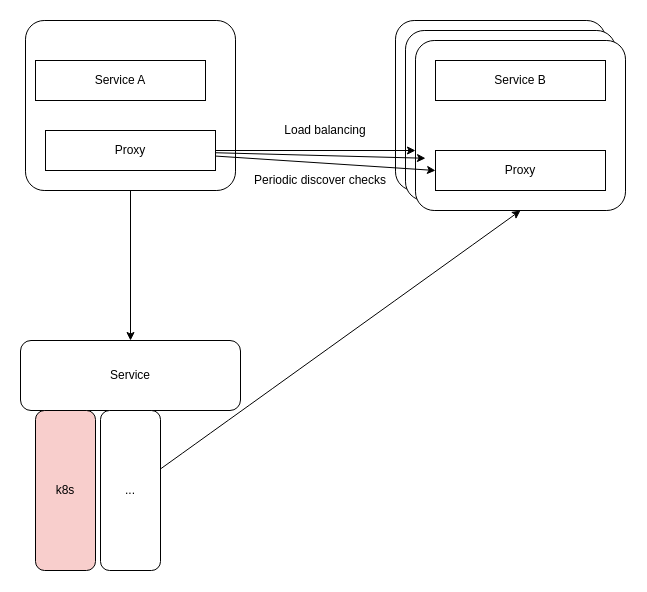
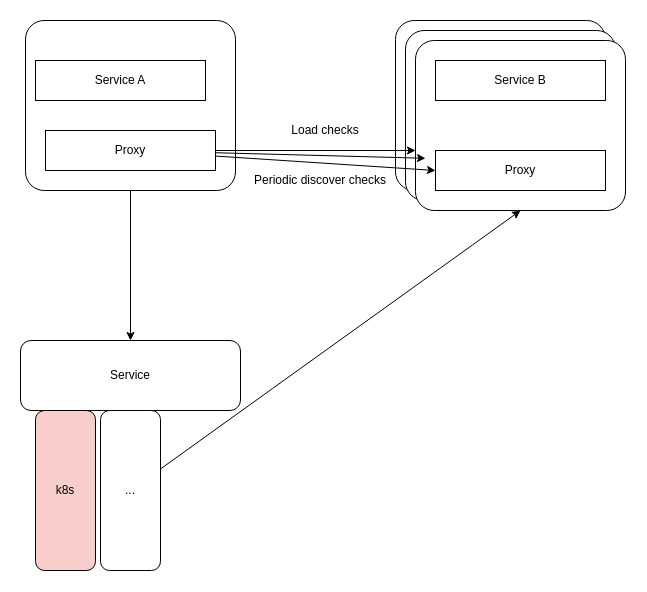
node "Load balancing": label "Load balancing" -> "Load checks"
